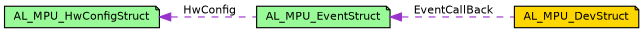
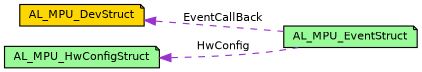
edge "AL_MPU_DevStruct" -> "AL_MPU_EventStruct": reversed
